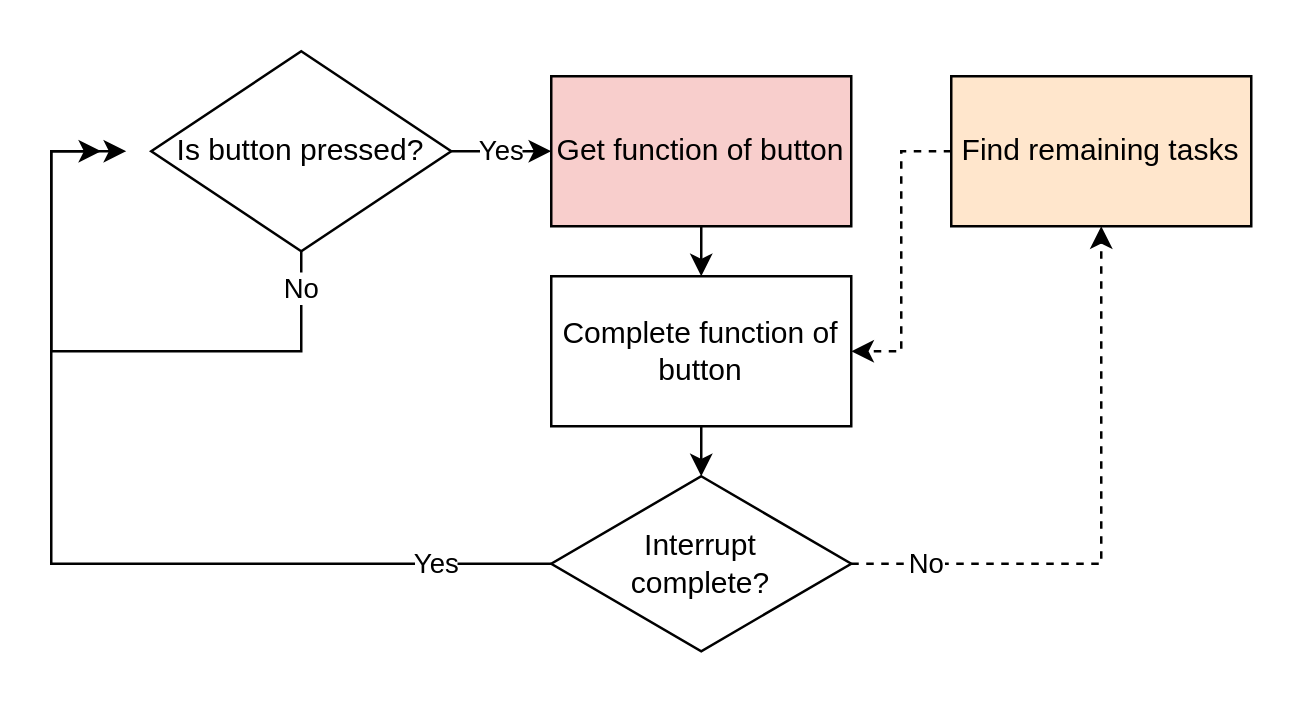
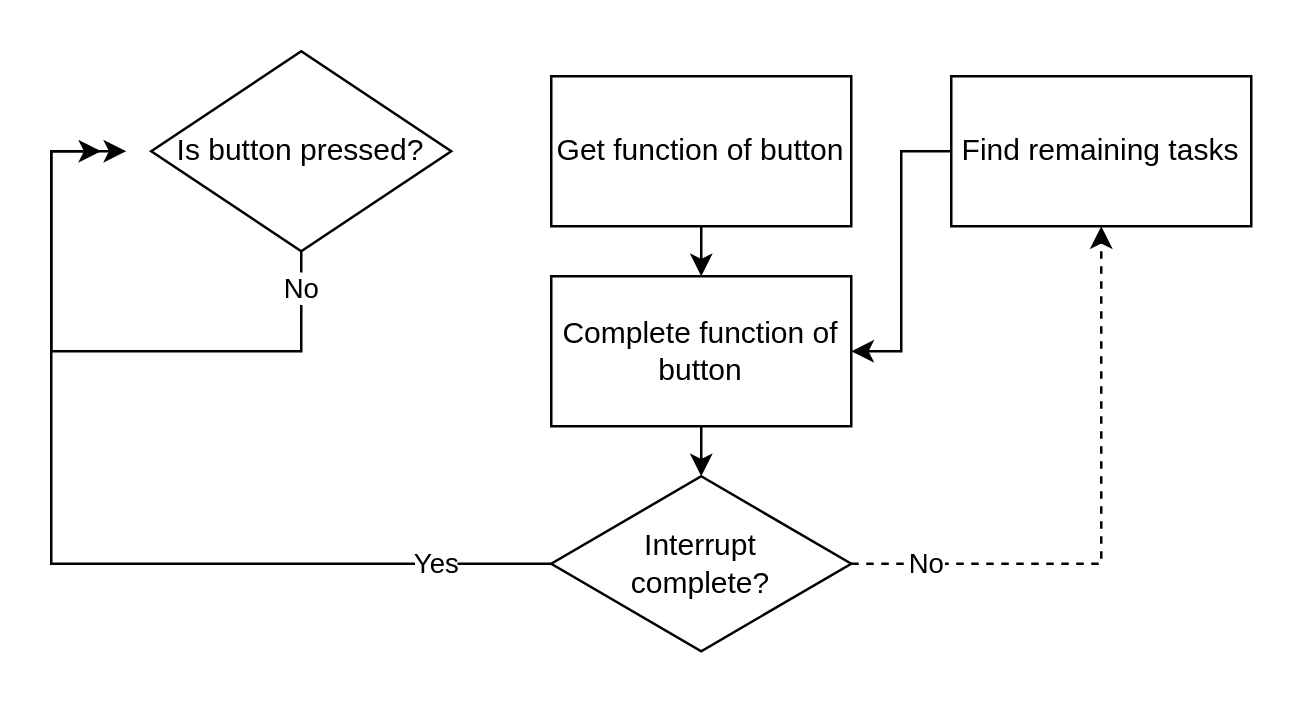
edge "Is button pressed?" -> "Get function of button": removed, label "Yes"
node "Get function of button": fillcolor #f8cecc -> #ffffff
node "Find remaining tasks": fillcolor #ffe6cc -> #ffffff
edge "Find remaining tasks" -> "Complete function of button": style dashed -> solid
